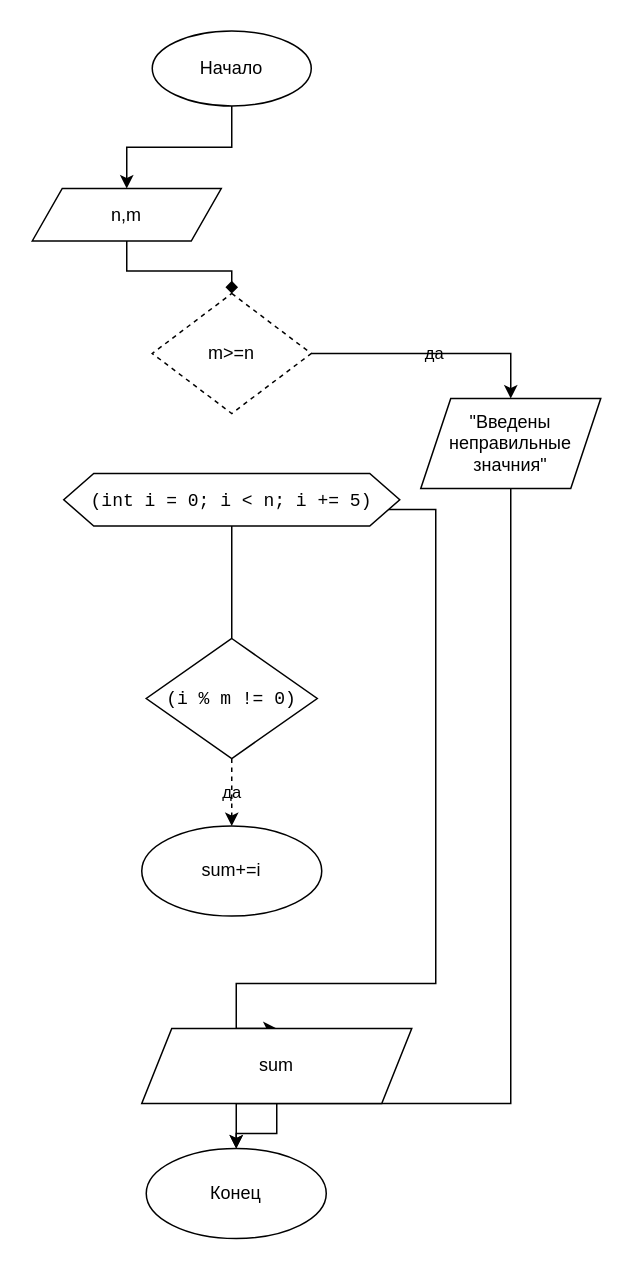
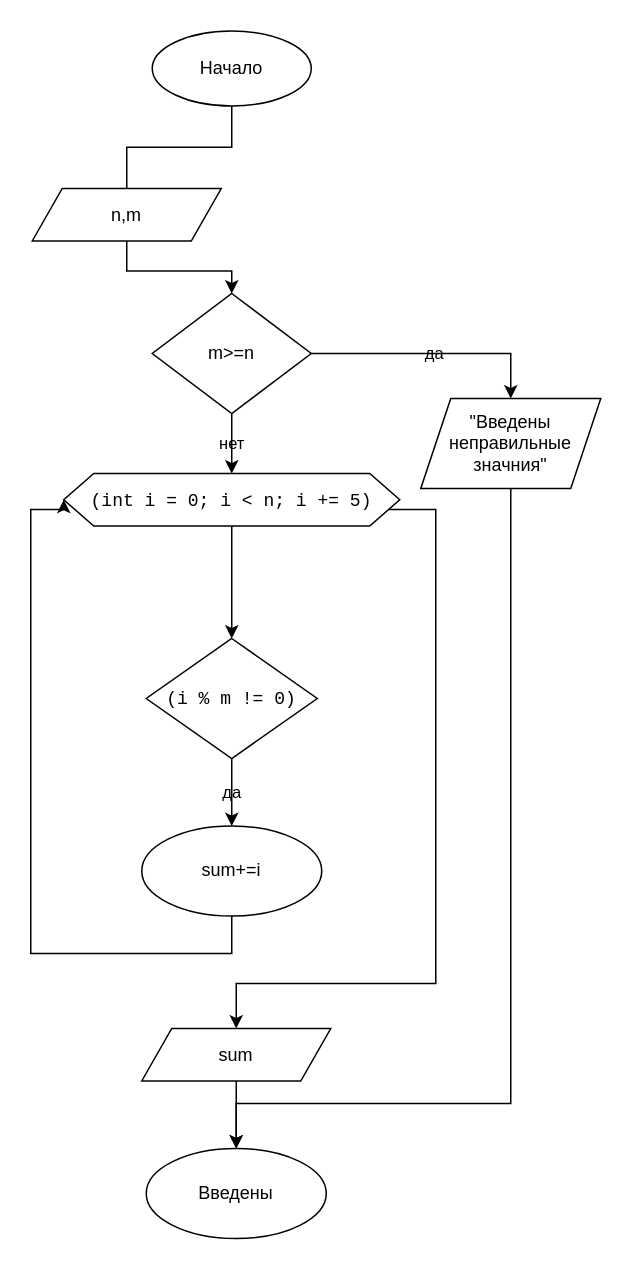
edge "Начало" -> "n,m": arrowhead classic -> none
edge "n,m" -> "m>=n": arrowhead diamond -> classic
node "m>=n": style dashed -> solid
edge "m>=n" -> "(int i = 0; i < n; i += 5)": added, label "нет"
edge "(int i = 0; i < n; i += 5)" -- "(i % m != 0)": arrowhead none -> classic
edge "(i % m != 0)" -> "sum+=i": style dashed -> solid
edge "sum+=i" -> "(int i = 0; i < n; i += 5)": added
node "sum": size 270x75 -> 189x53
node "Конец": label "Конец" -> "Введены"
